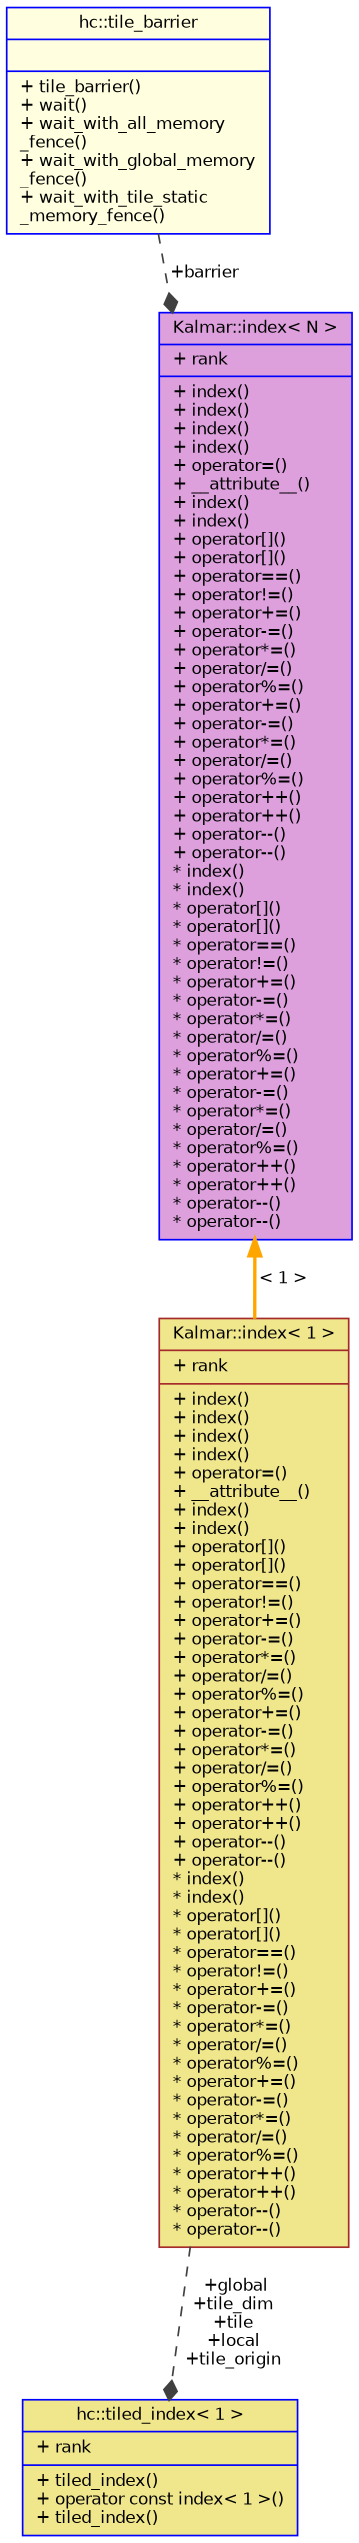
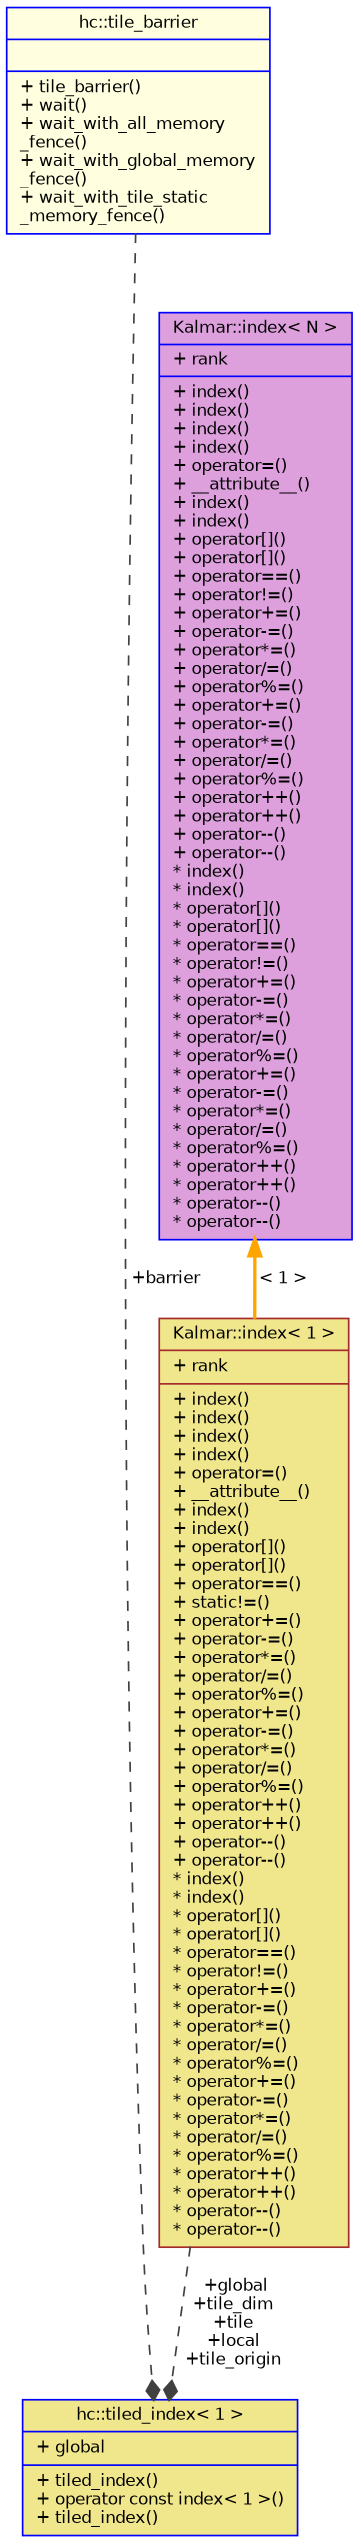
edge "hc::tile_barrier" -> "Kalmar::index< N >": now "hc::tile_barrier" -> "hc::tiled_index< 1 >"
node "Kalmar::index< 1 >": text "+ operator!=()" -> "+ static!=()"
node "hc::tiled_index< 1 >": text "+ rank" -> "+ global"
